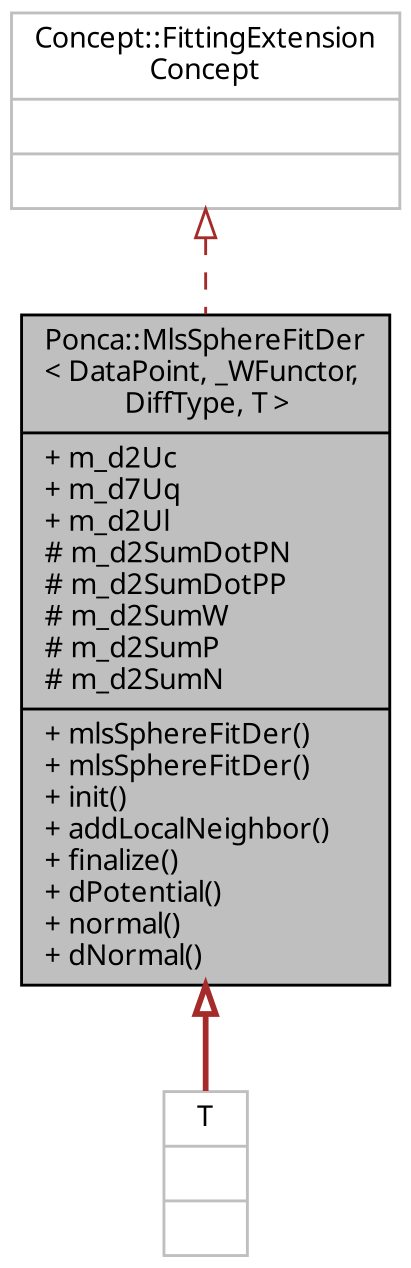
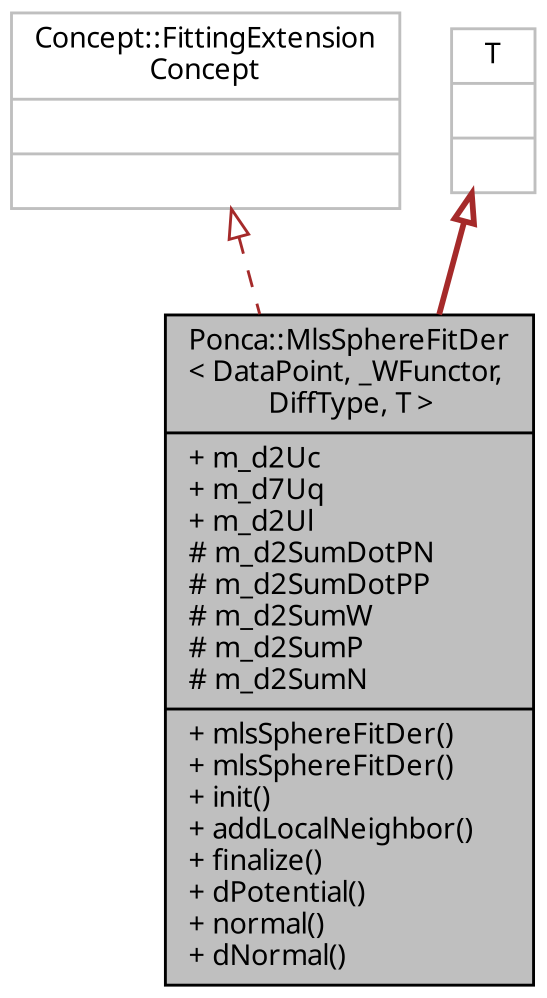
edge "T" -> "Ponca::MlsSphereFitDer": reversed
